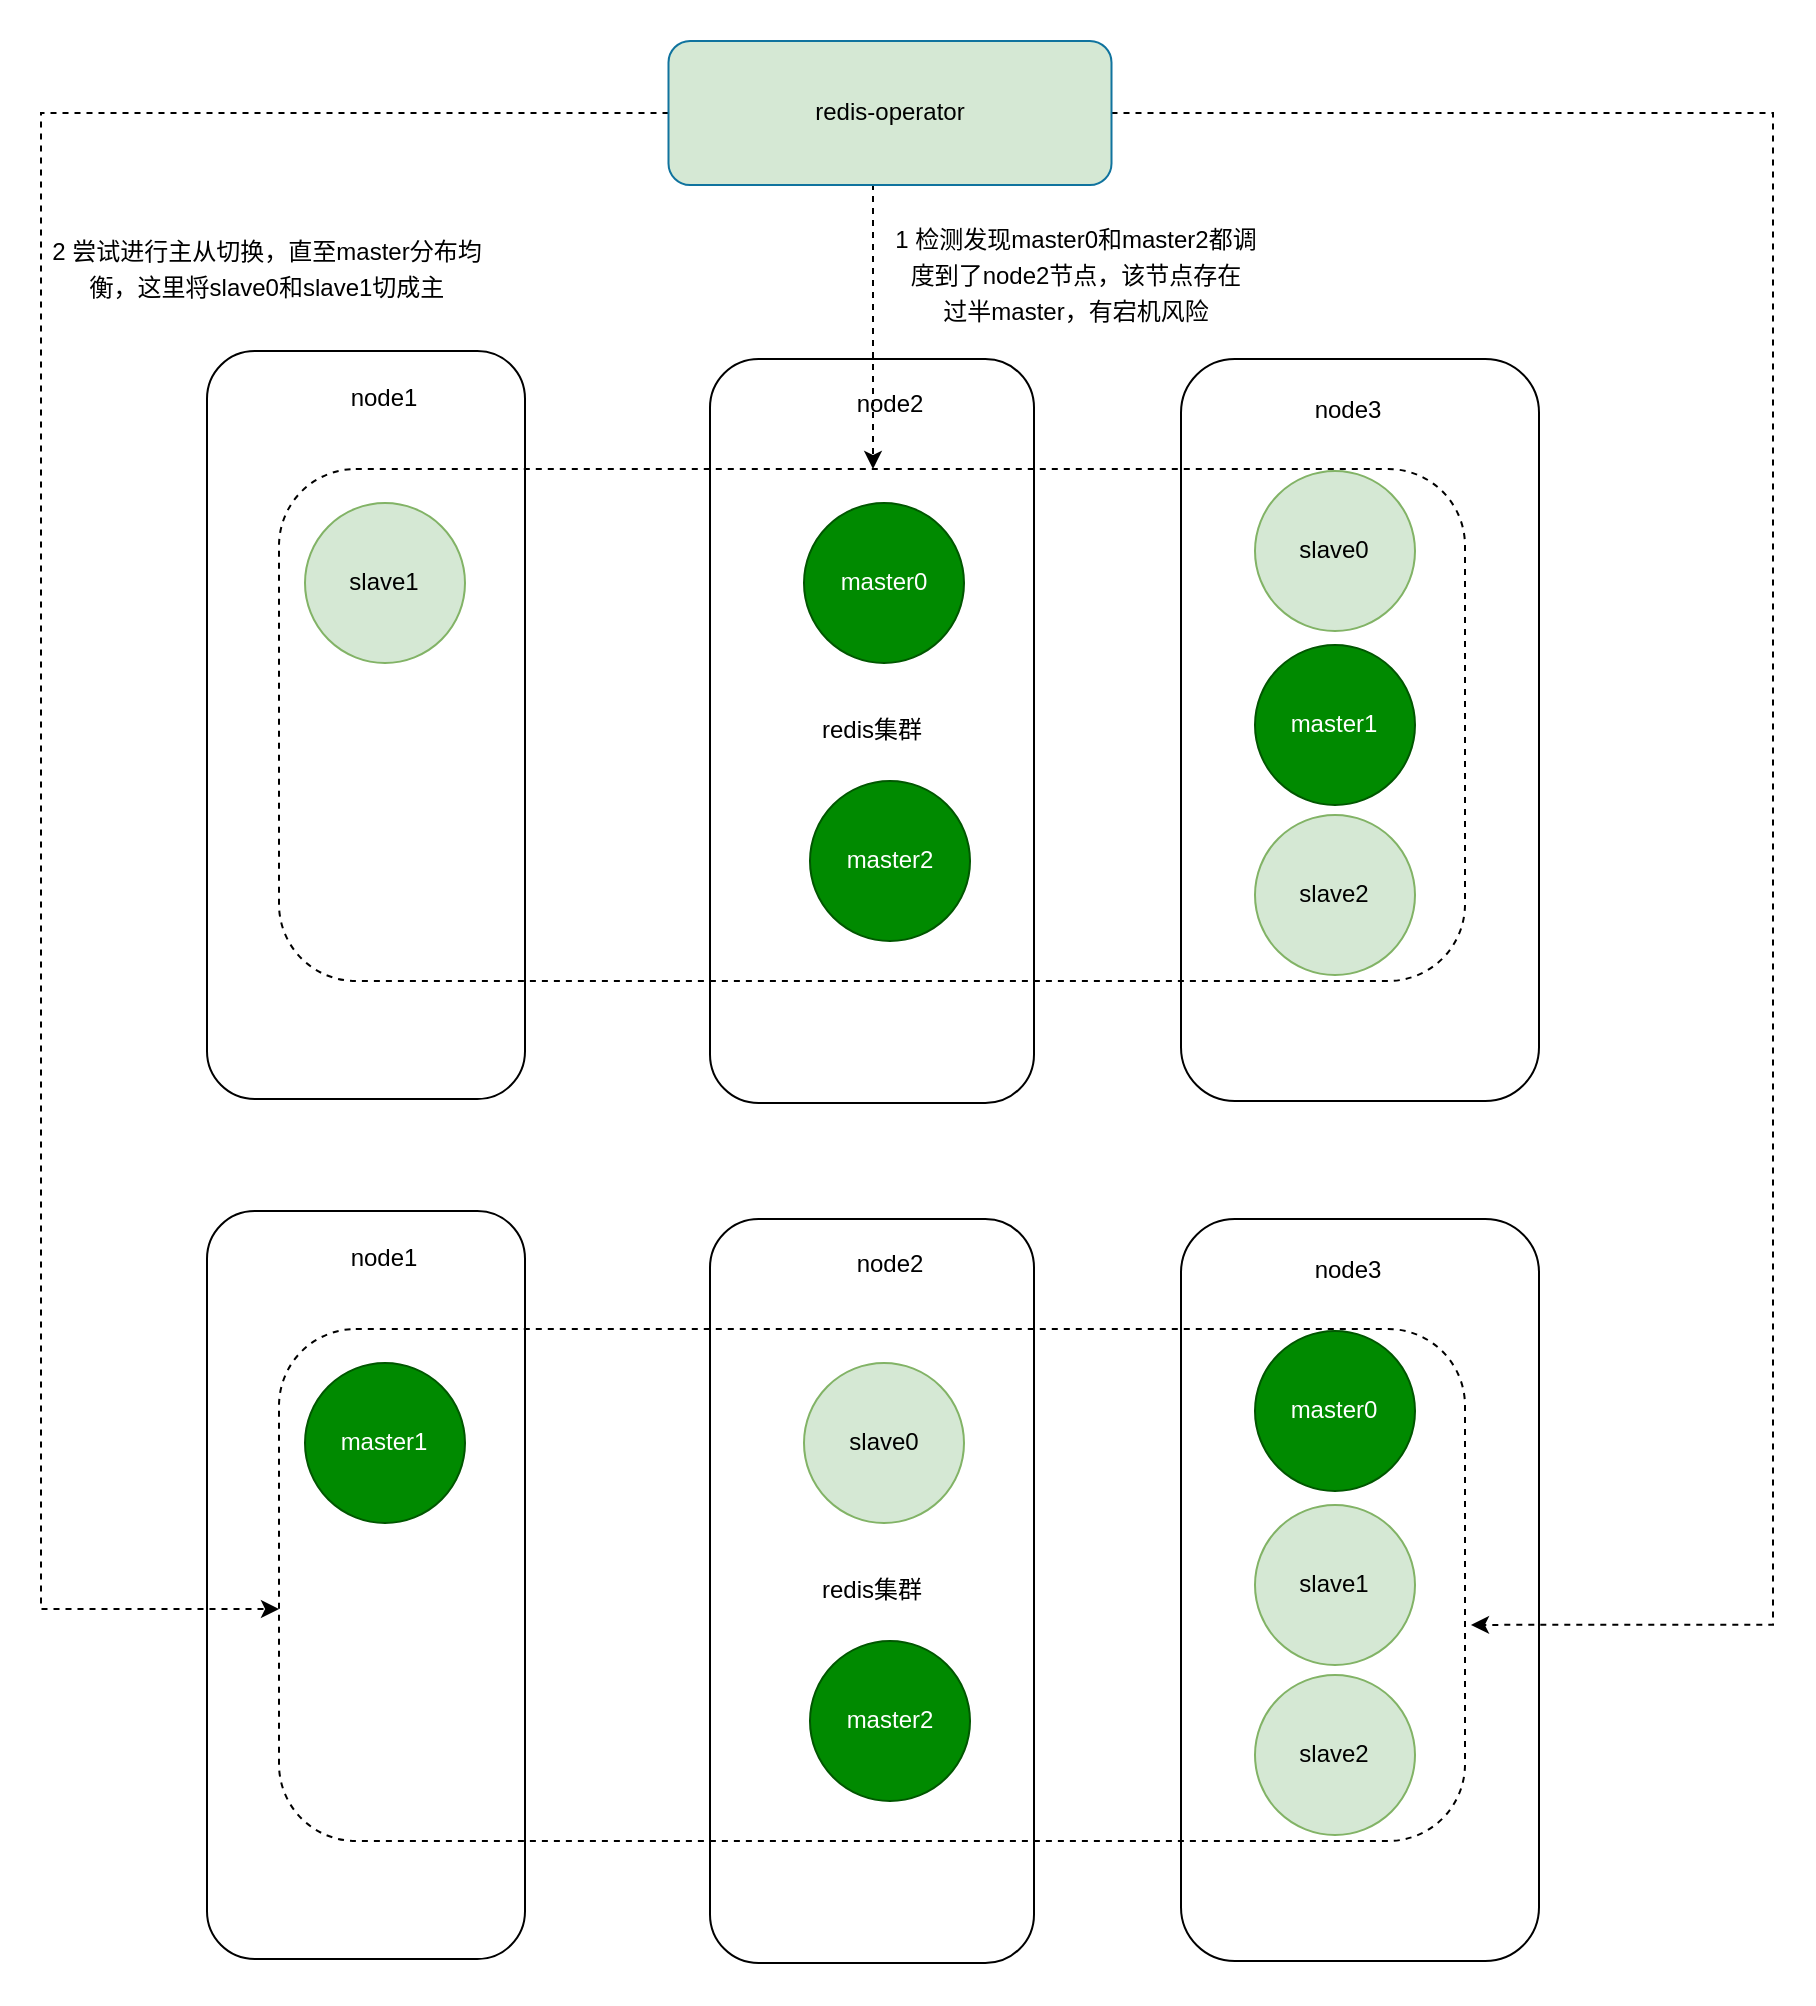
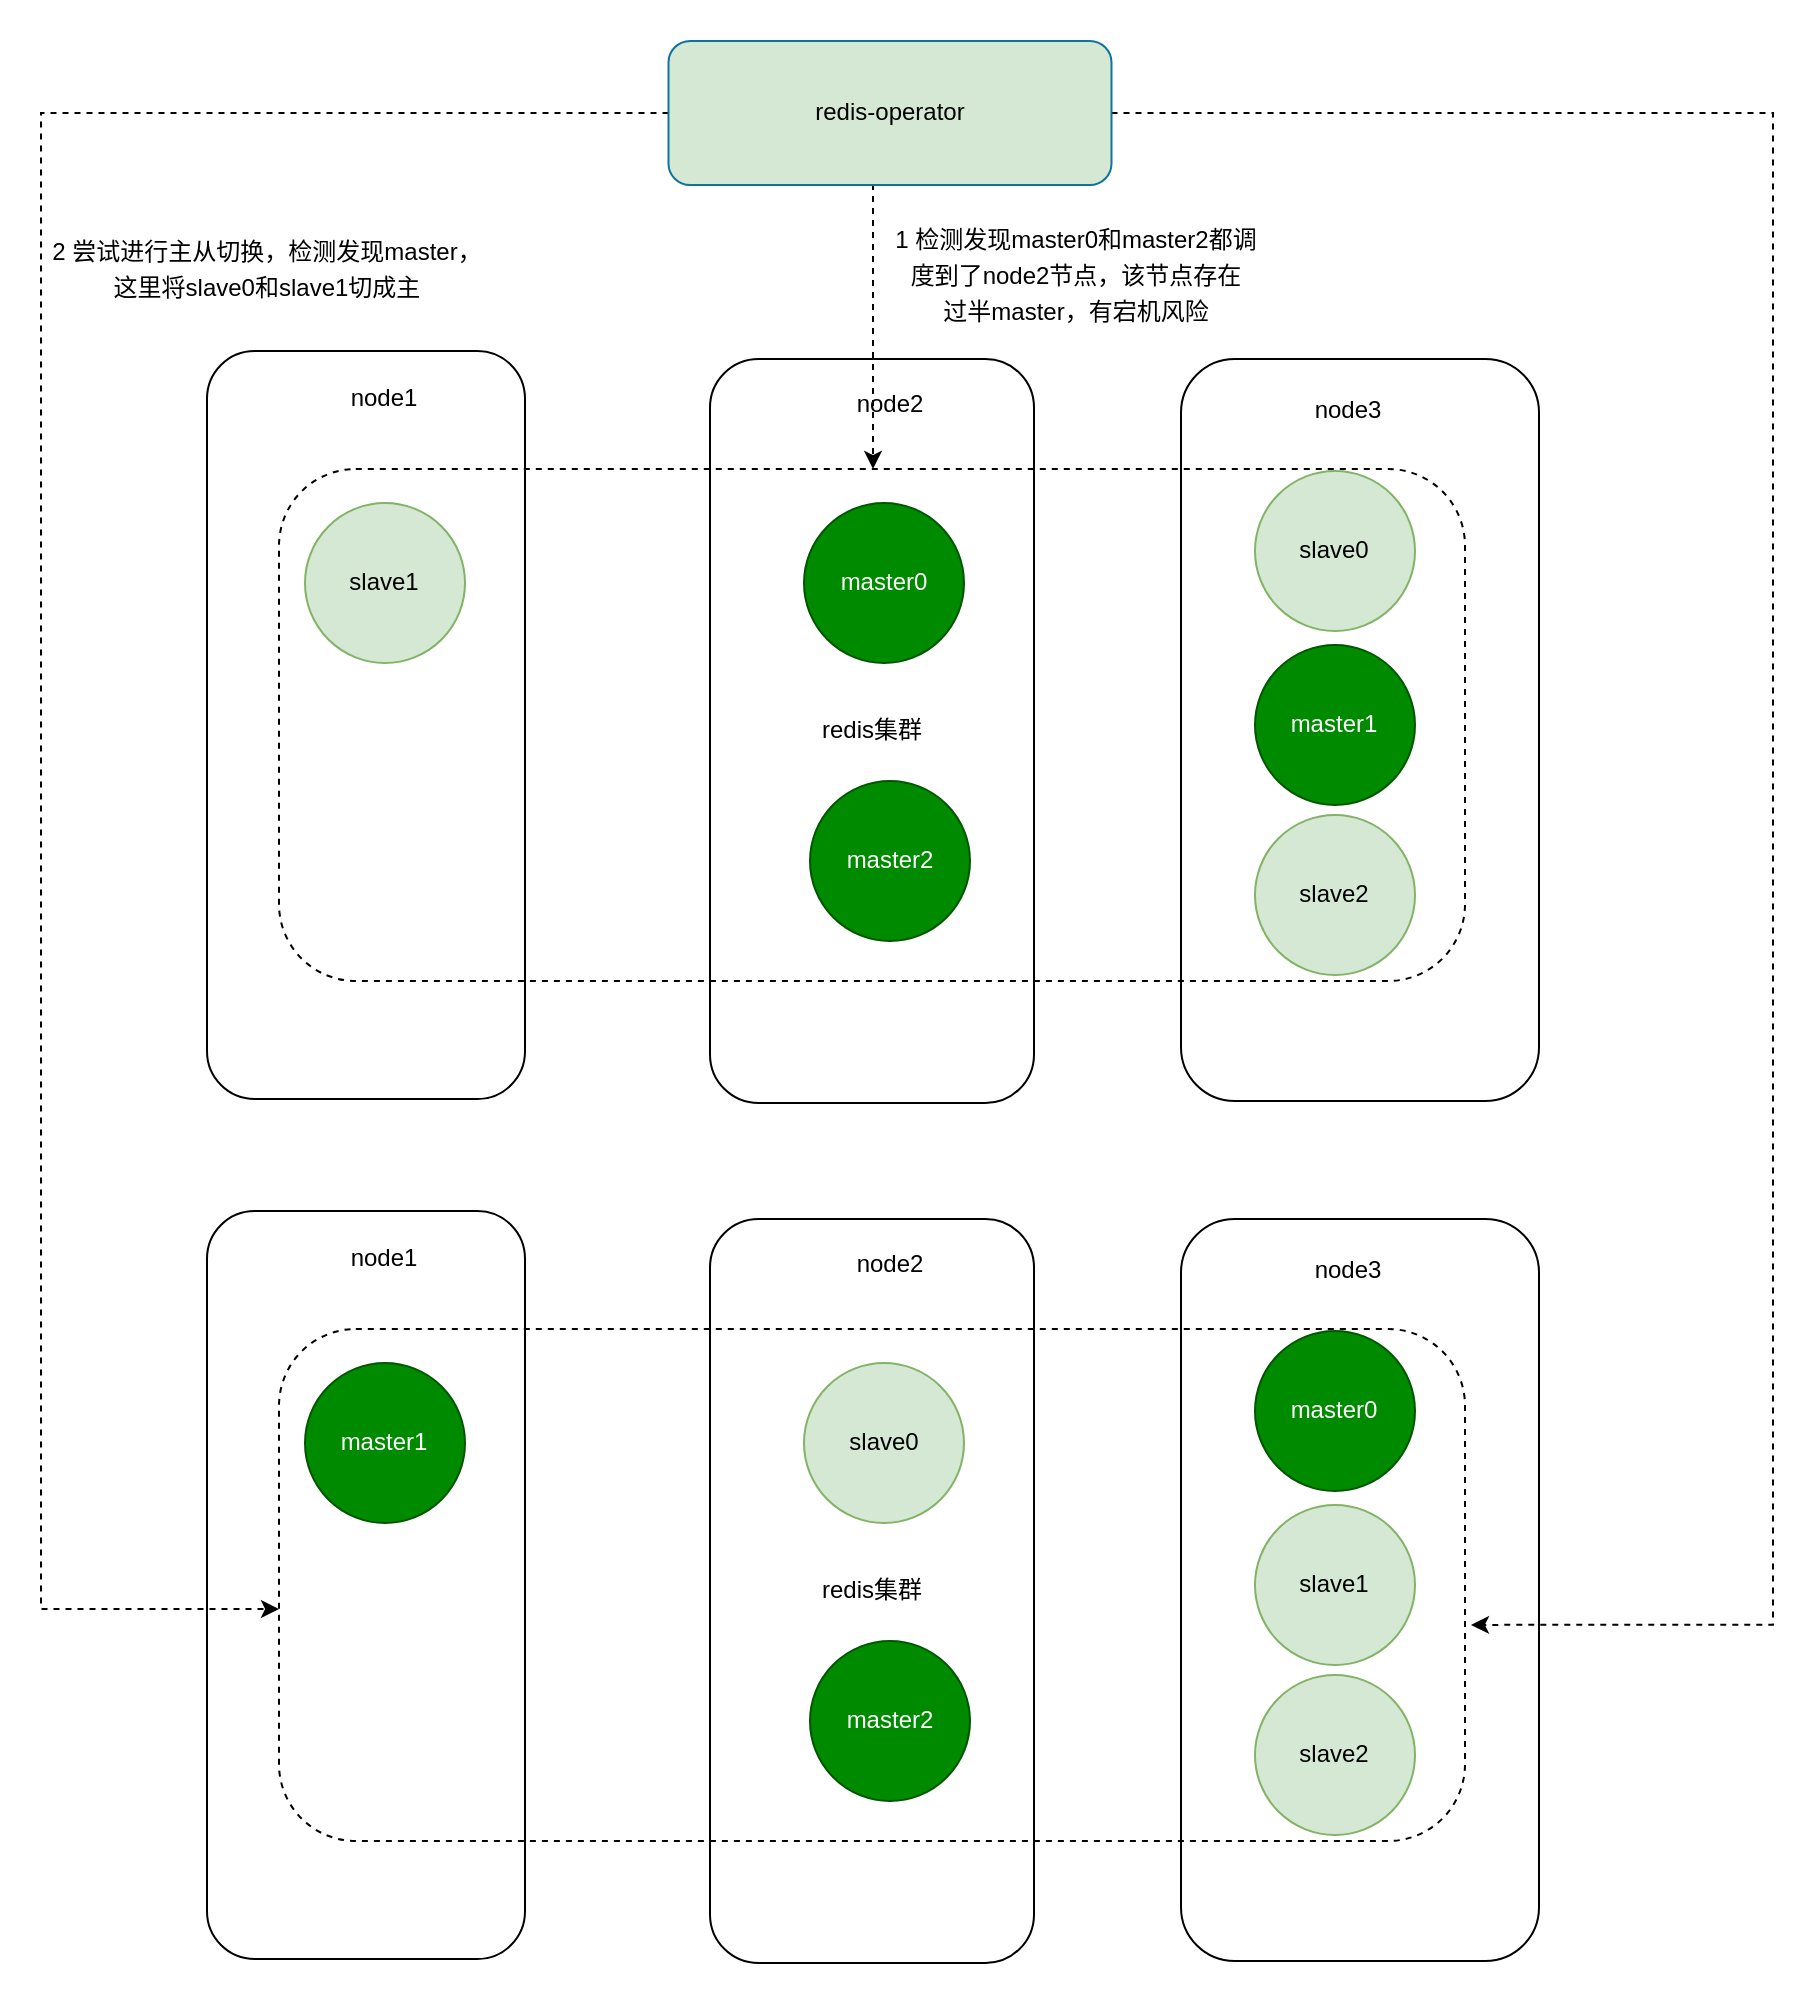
node "2 尝试进行主从切换，直至master分布均衡，这里将slave0和slave1切成主": label "2 尝试进行主从切换，直至master分布均衡，这里将slave0和slave1切成主" -> "2 尝试进行主从切换，检测发现master，这里将slave0和slave1切成主"
